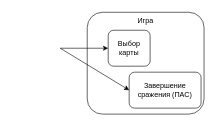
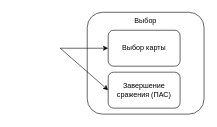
node "Игра": label "Игра" -> "Выбор"
node "Выбор карты": size 42x36 -> 72x36
node "Завершение сражения (ПАС)": moved (165, 90) -> (144, 90)
